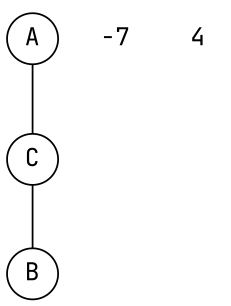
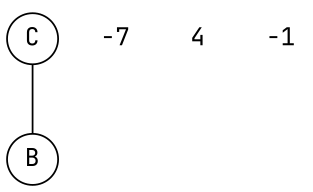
node "A": removed
node "-1": added
